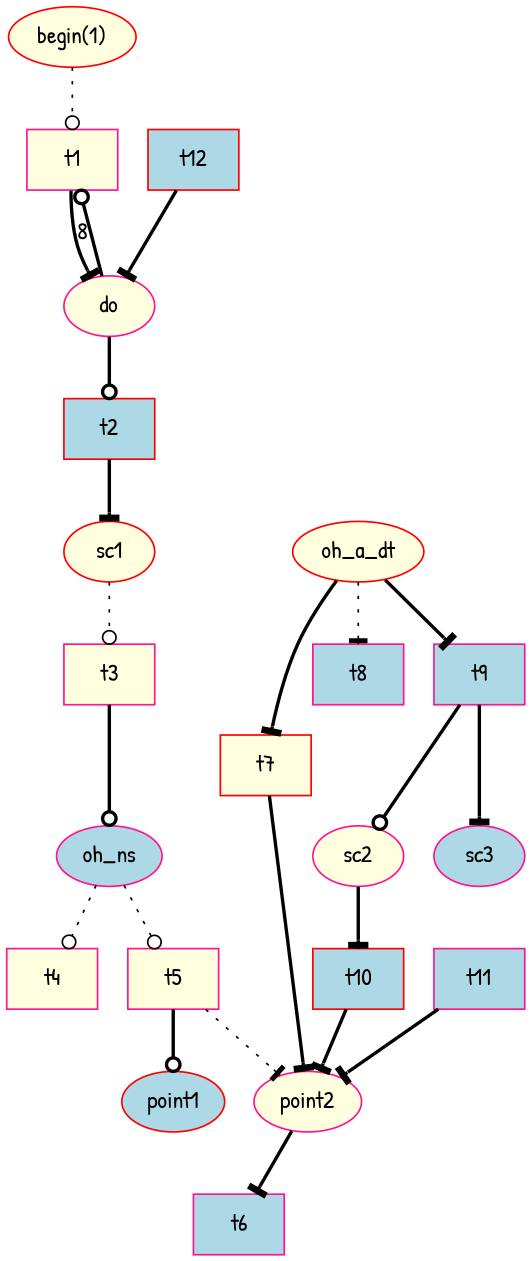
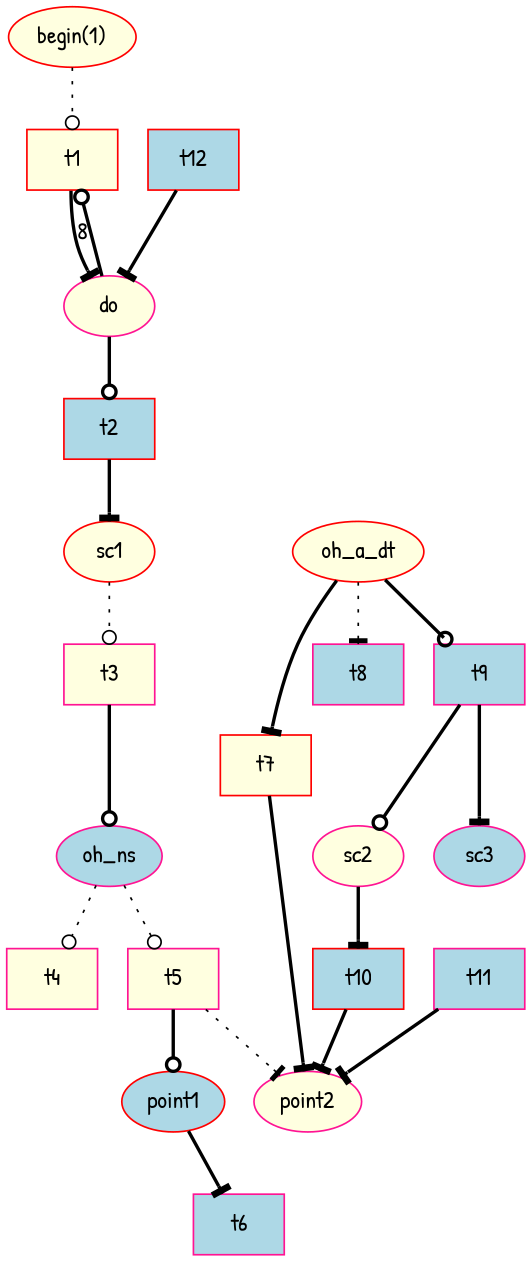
node "t1": color deeppink -> red
edge "oh_a_dt" -> "t9": arrowhead tee -> odot
edge "point2" -> "t6": now "point1" -> "t6"
